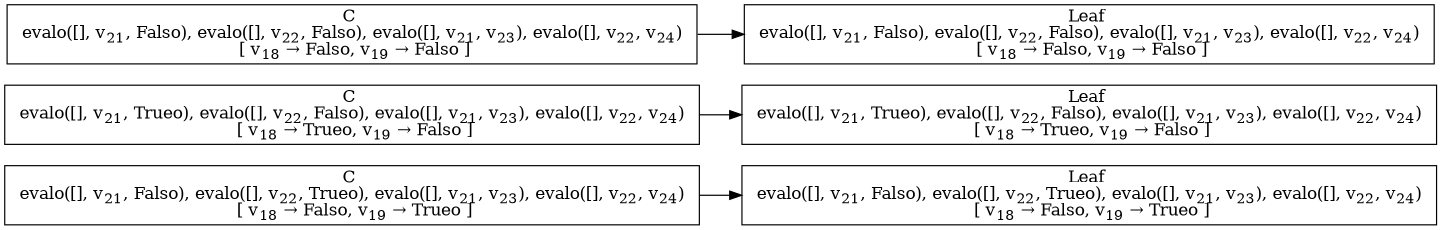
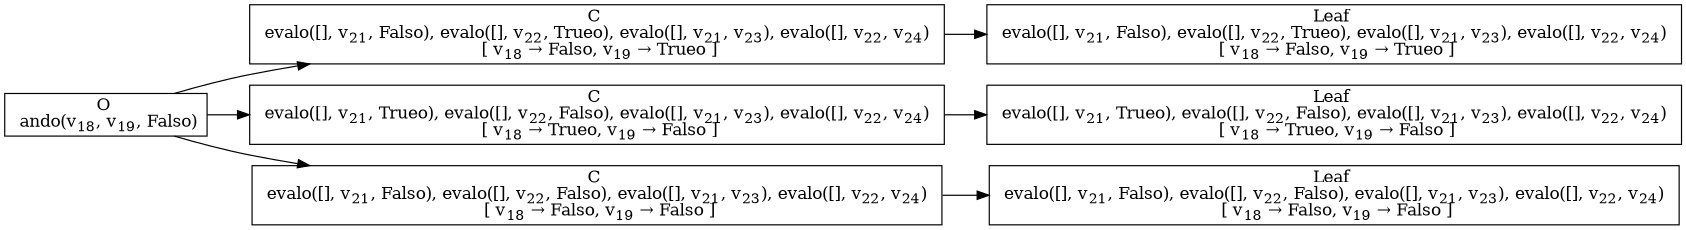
node "O": added
